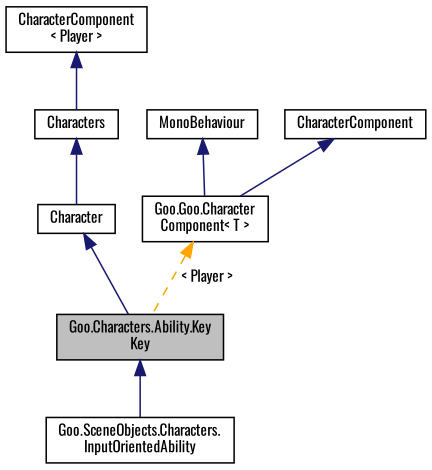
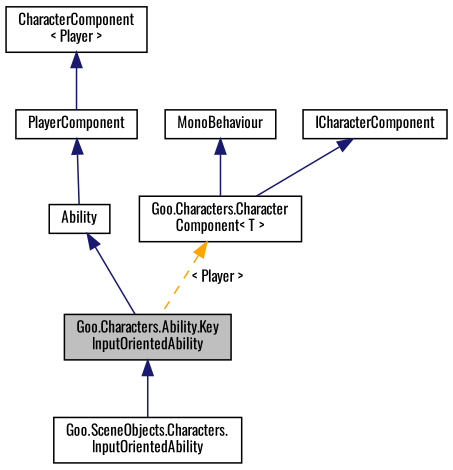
node "Characters": label "Characters" -> "PlayerComponent"
node "CharacterComponent": label "CharacterComponent" -> "ICharacterComponent"
node "Character": label "Character" -> "Ability"
node "Goo.Goo.Character Component< T >": label "Goo.Goo.Character Component< T >" -> "Goo.Characters.Character Component< T >"
node "Goo.Characters.Ability.Key Key": label "Goo.Characters.Ability.Key Key" -> "Goo.Characters.Ability.Key InputOrientedAbility"
